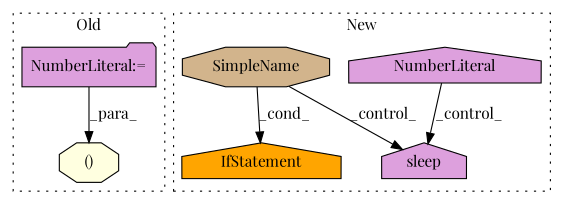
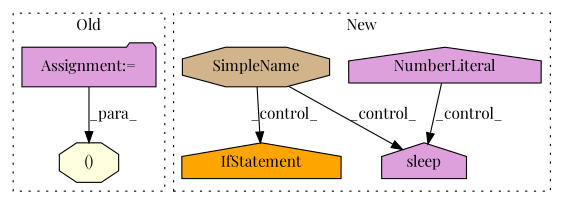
node "NumberLiteral:=": label "NumberLiteral:=" -> "Assignment:="
edge "SimpleName" -> "IfStatement": label "_cond_" -> "_control_"
